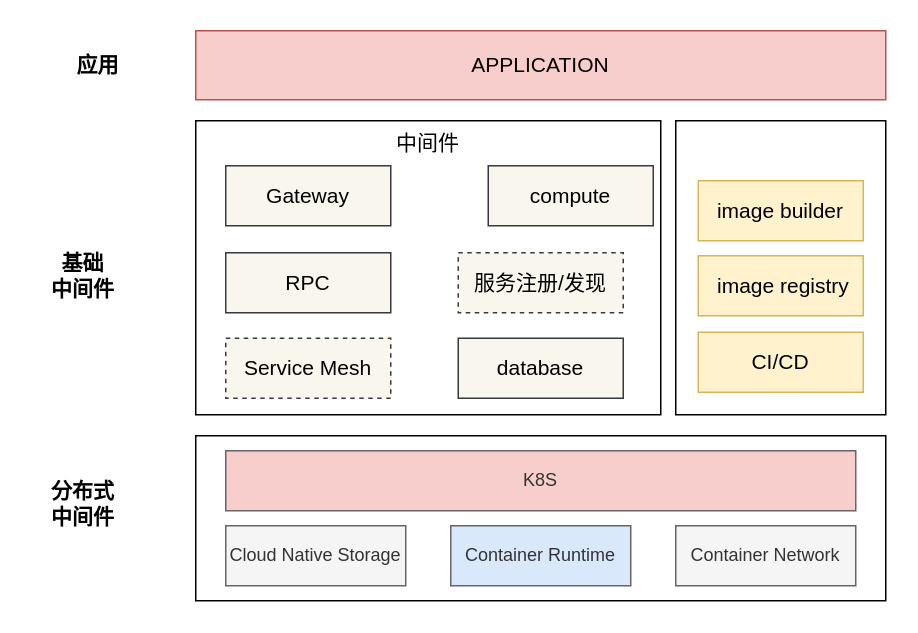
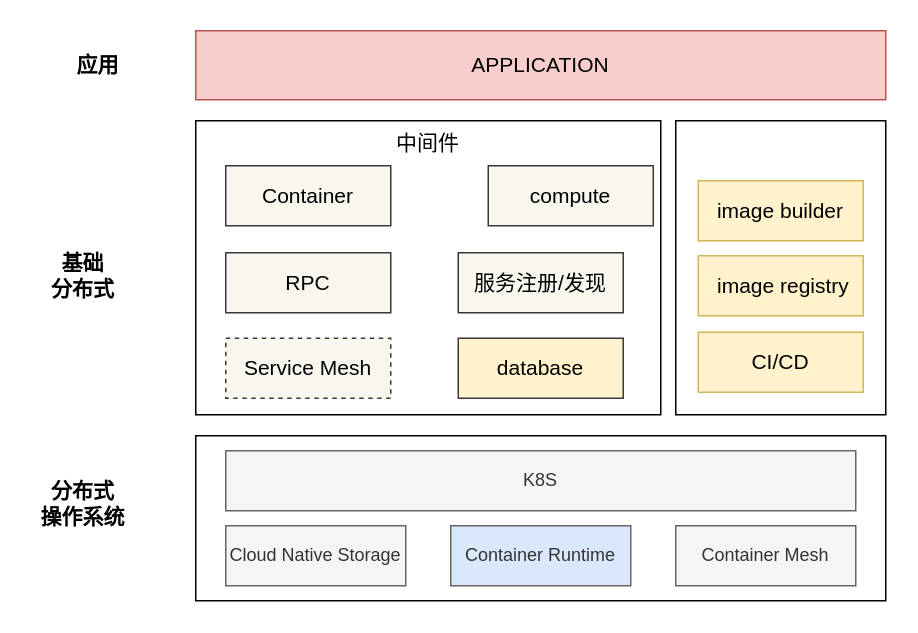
node "Gateway": label "Gateway" -> "Container"
node "基础 中间件": label "基础 中间件" -> "基础 分布式"
node "服务注册/发现": style dashed -> solid
node "database": fillcolor #f9f7ed -> #fff2cc
node "K8S": fillcolor #f8cecc -> #f5f5f5
node "分布式 中间件": label "分布式 中间件" -> "分布式 操作系统"
node "Container Network": label "Container Network" -> "Container Mesh"
